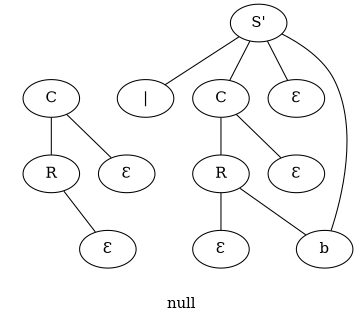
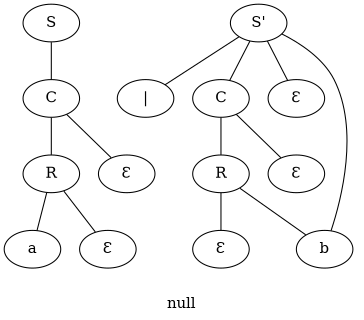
node "S": added
node "a": added
